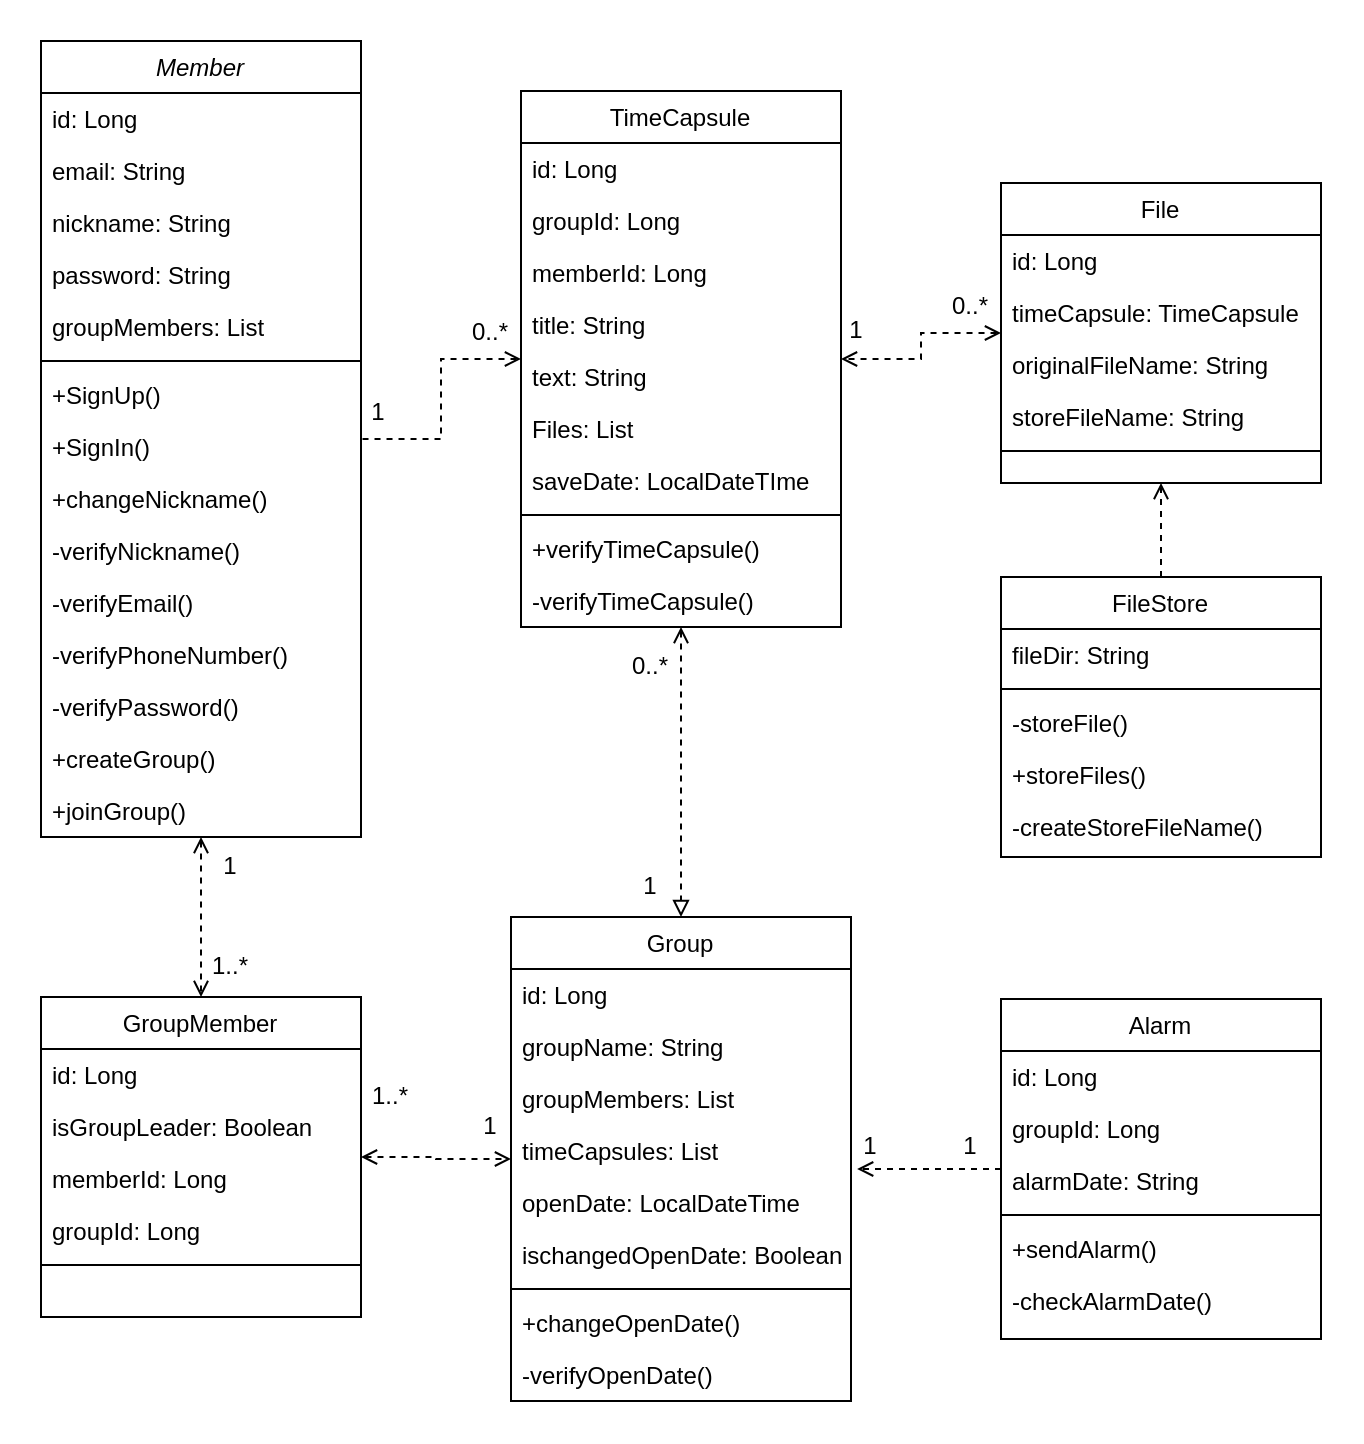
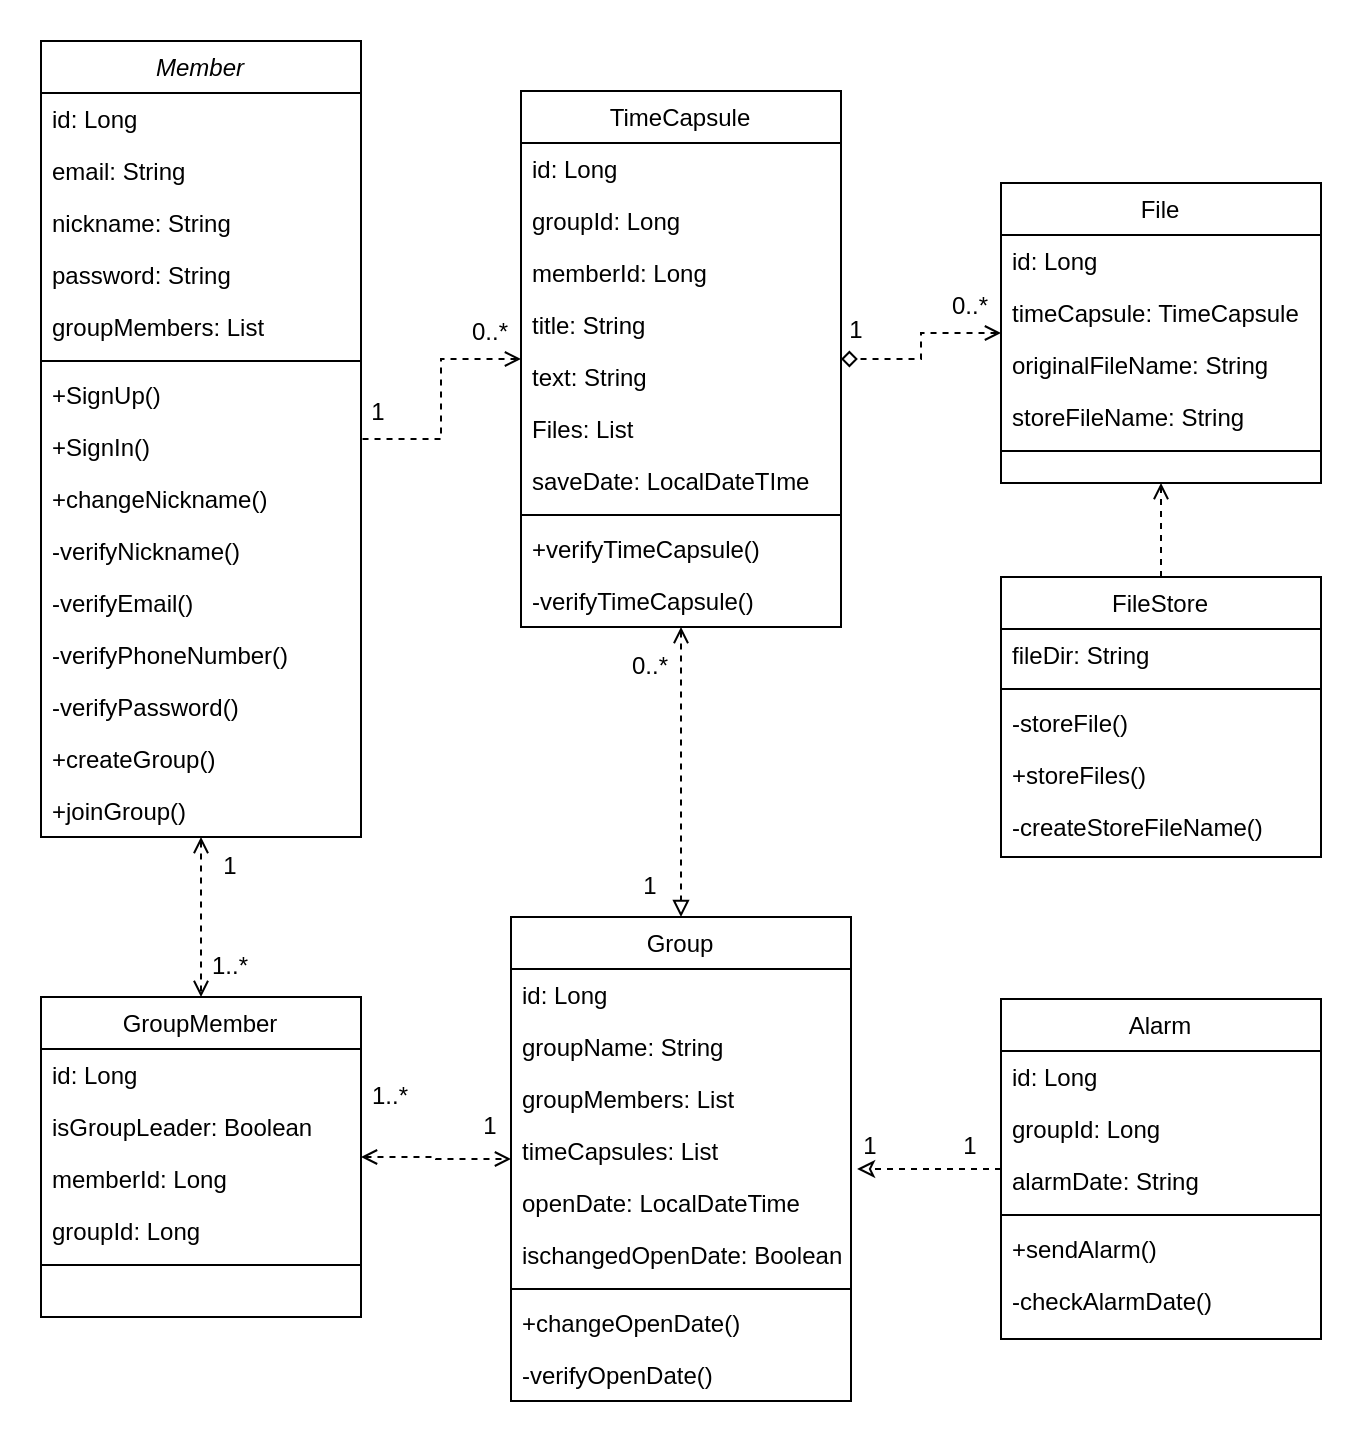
edge "File" -- "TimeCapsule": arrowhead open -> diamond
edge "Alarm" -> "openDate: LocalDateTime": arrowhead open -> classic
